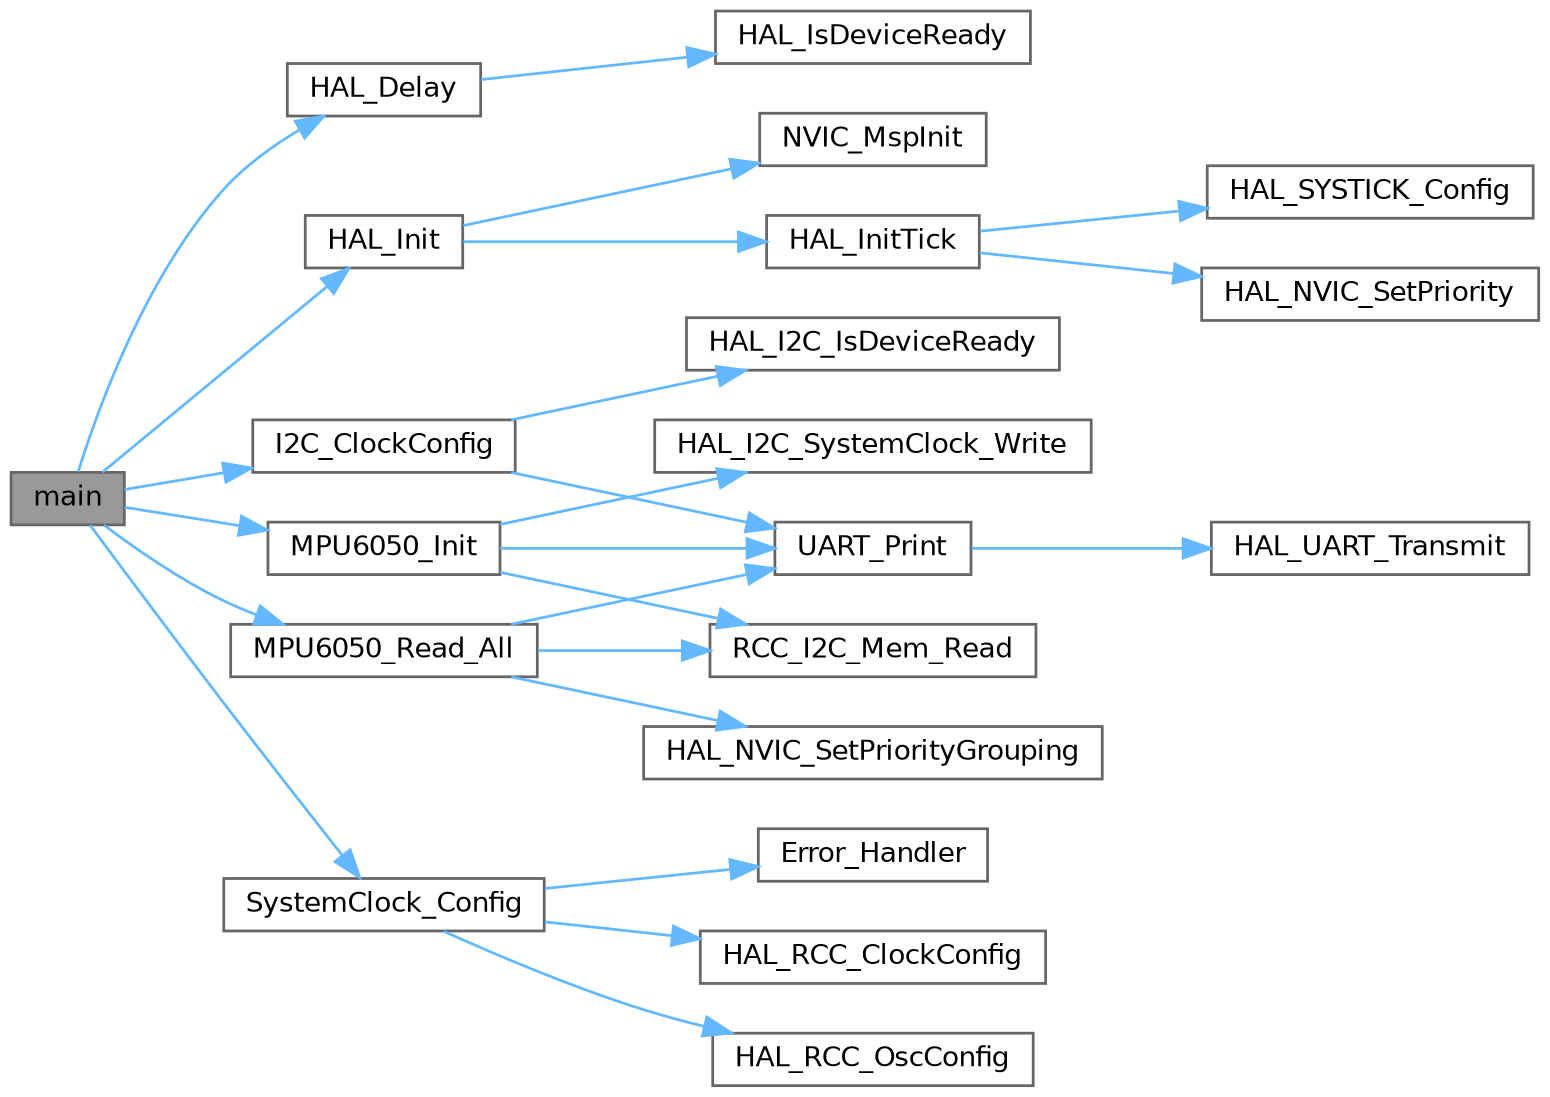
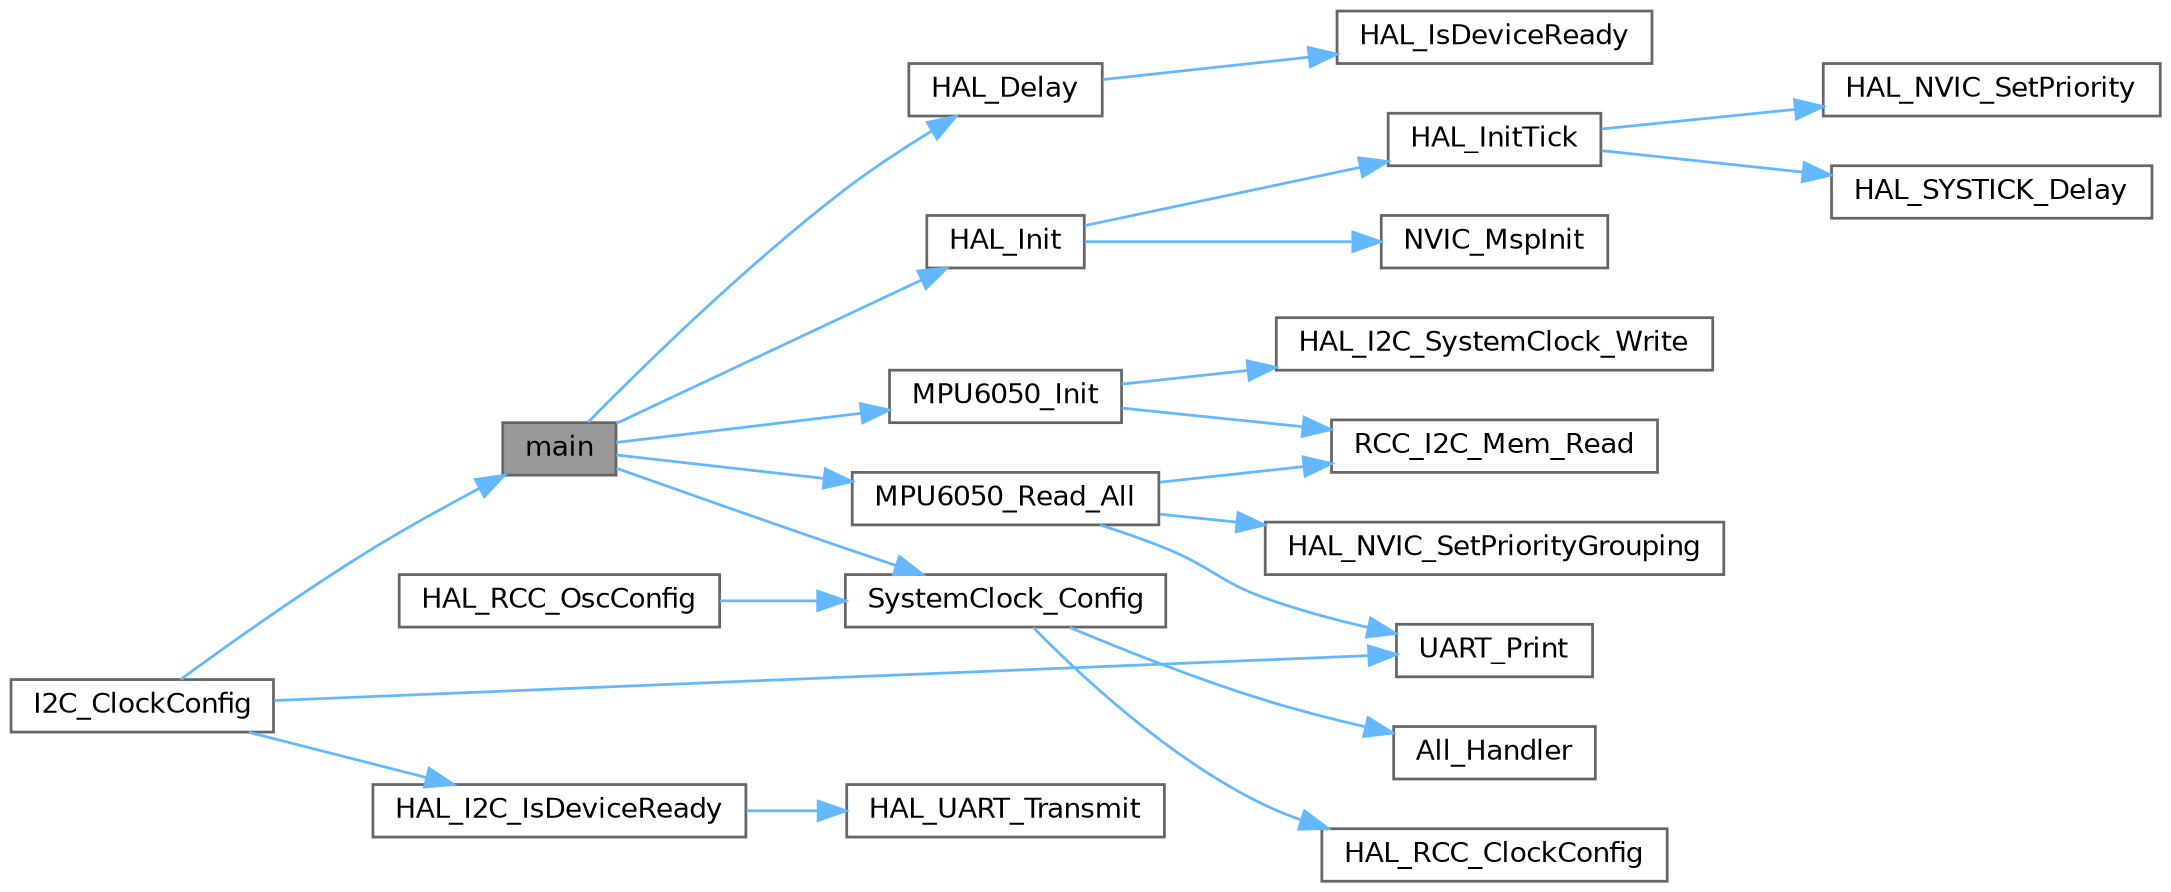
node "HAL_SYSTICK_Config": label "HAL_SYSTICK_Config" -> "HAL_SYSTICK_Delay"
edge "main" -> "I2C_ClockConfig": reversed
edge "MPU6050_Init" -> "UART_Print": removed
edge "UART_Print" -> "HAL_UART_Transmit": now "HAL_I2C_IsDeviceReady" -> "HAL_UART_Transmit"
node "Error_Handler": label "Error_Handler" -> "All_Handler"
edge "SystemClock_Config" -> "HAL_RCC_OscConfig": reversed
